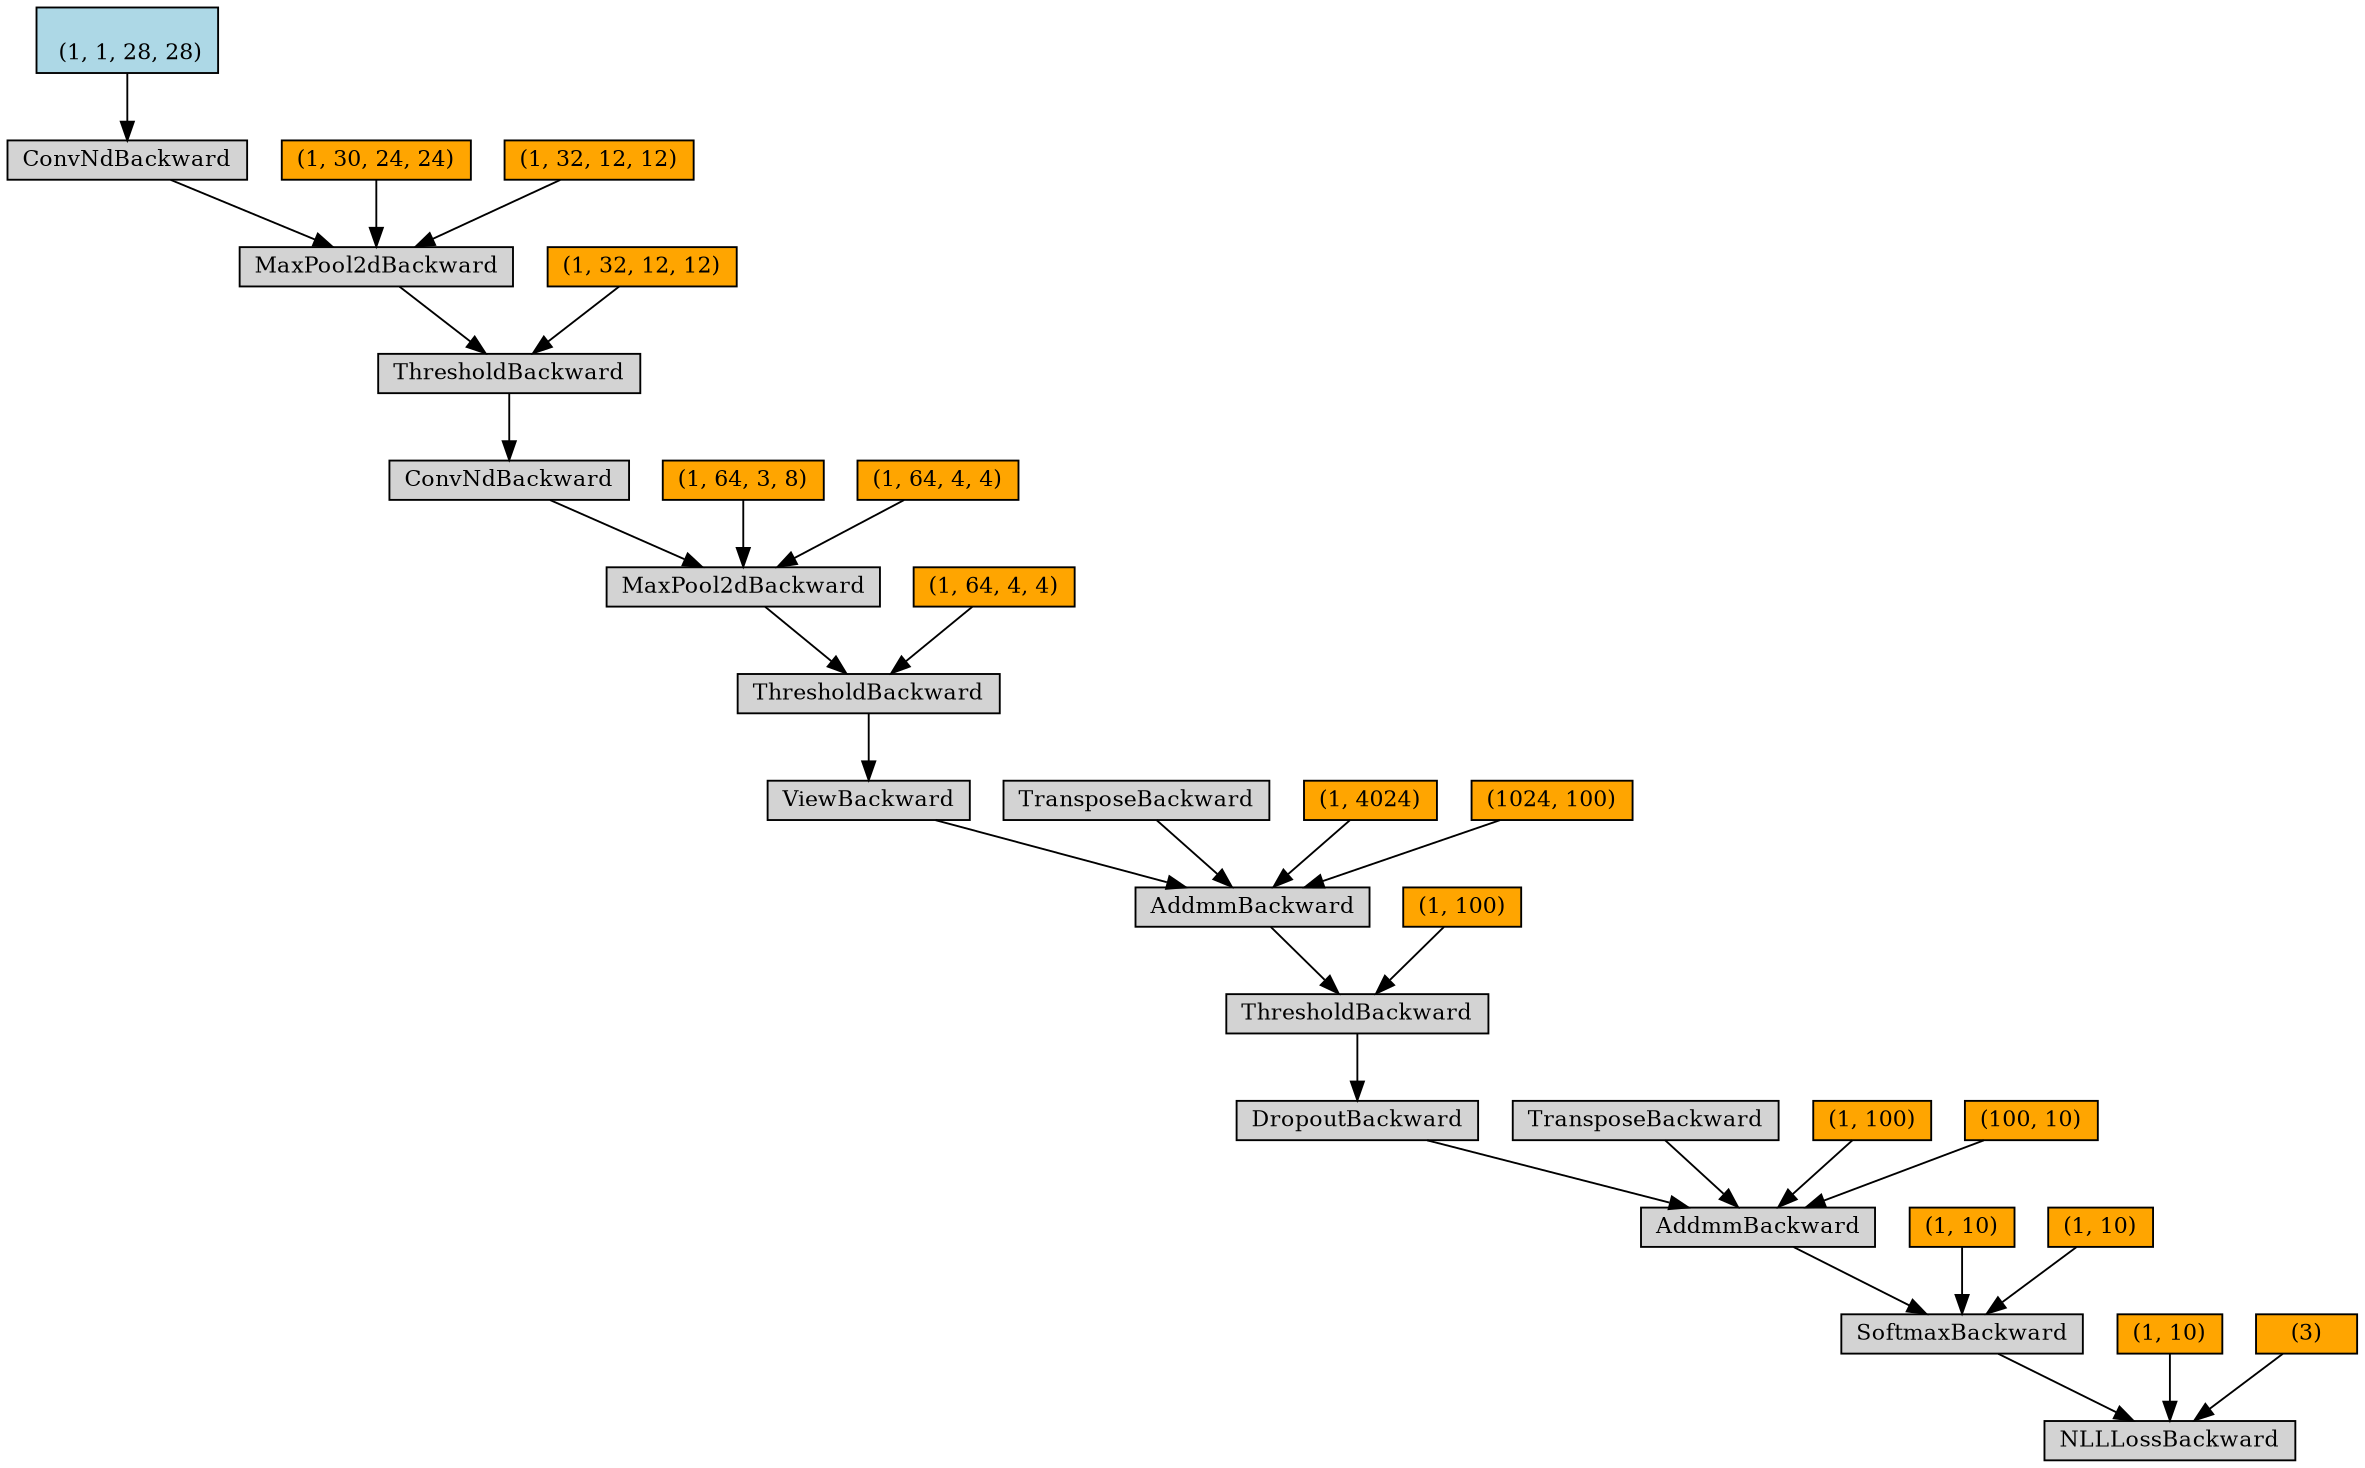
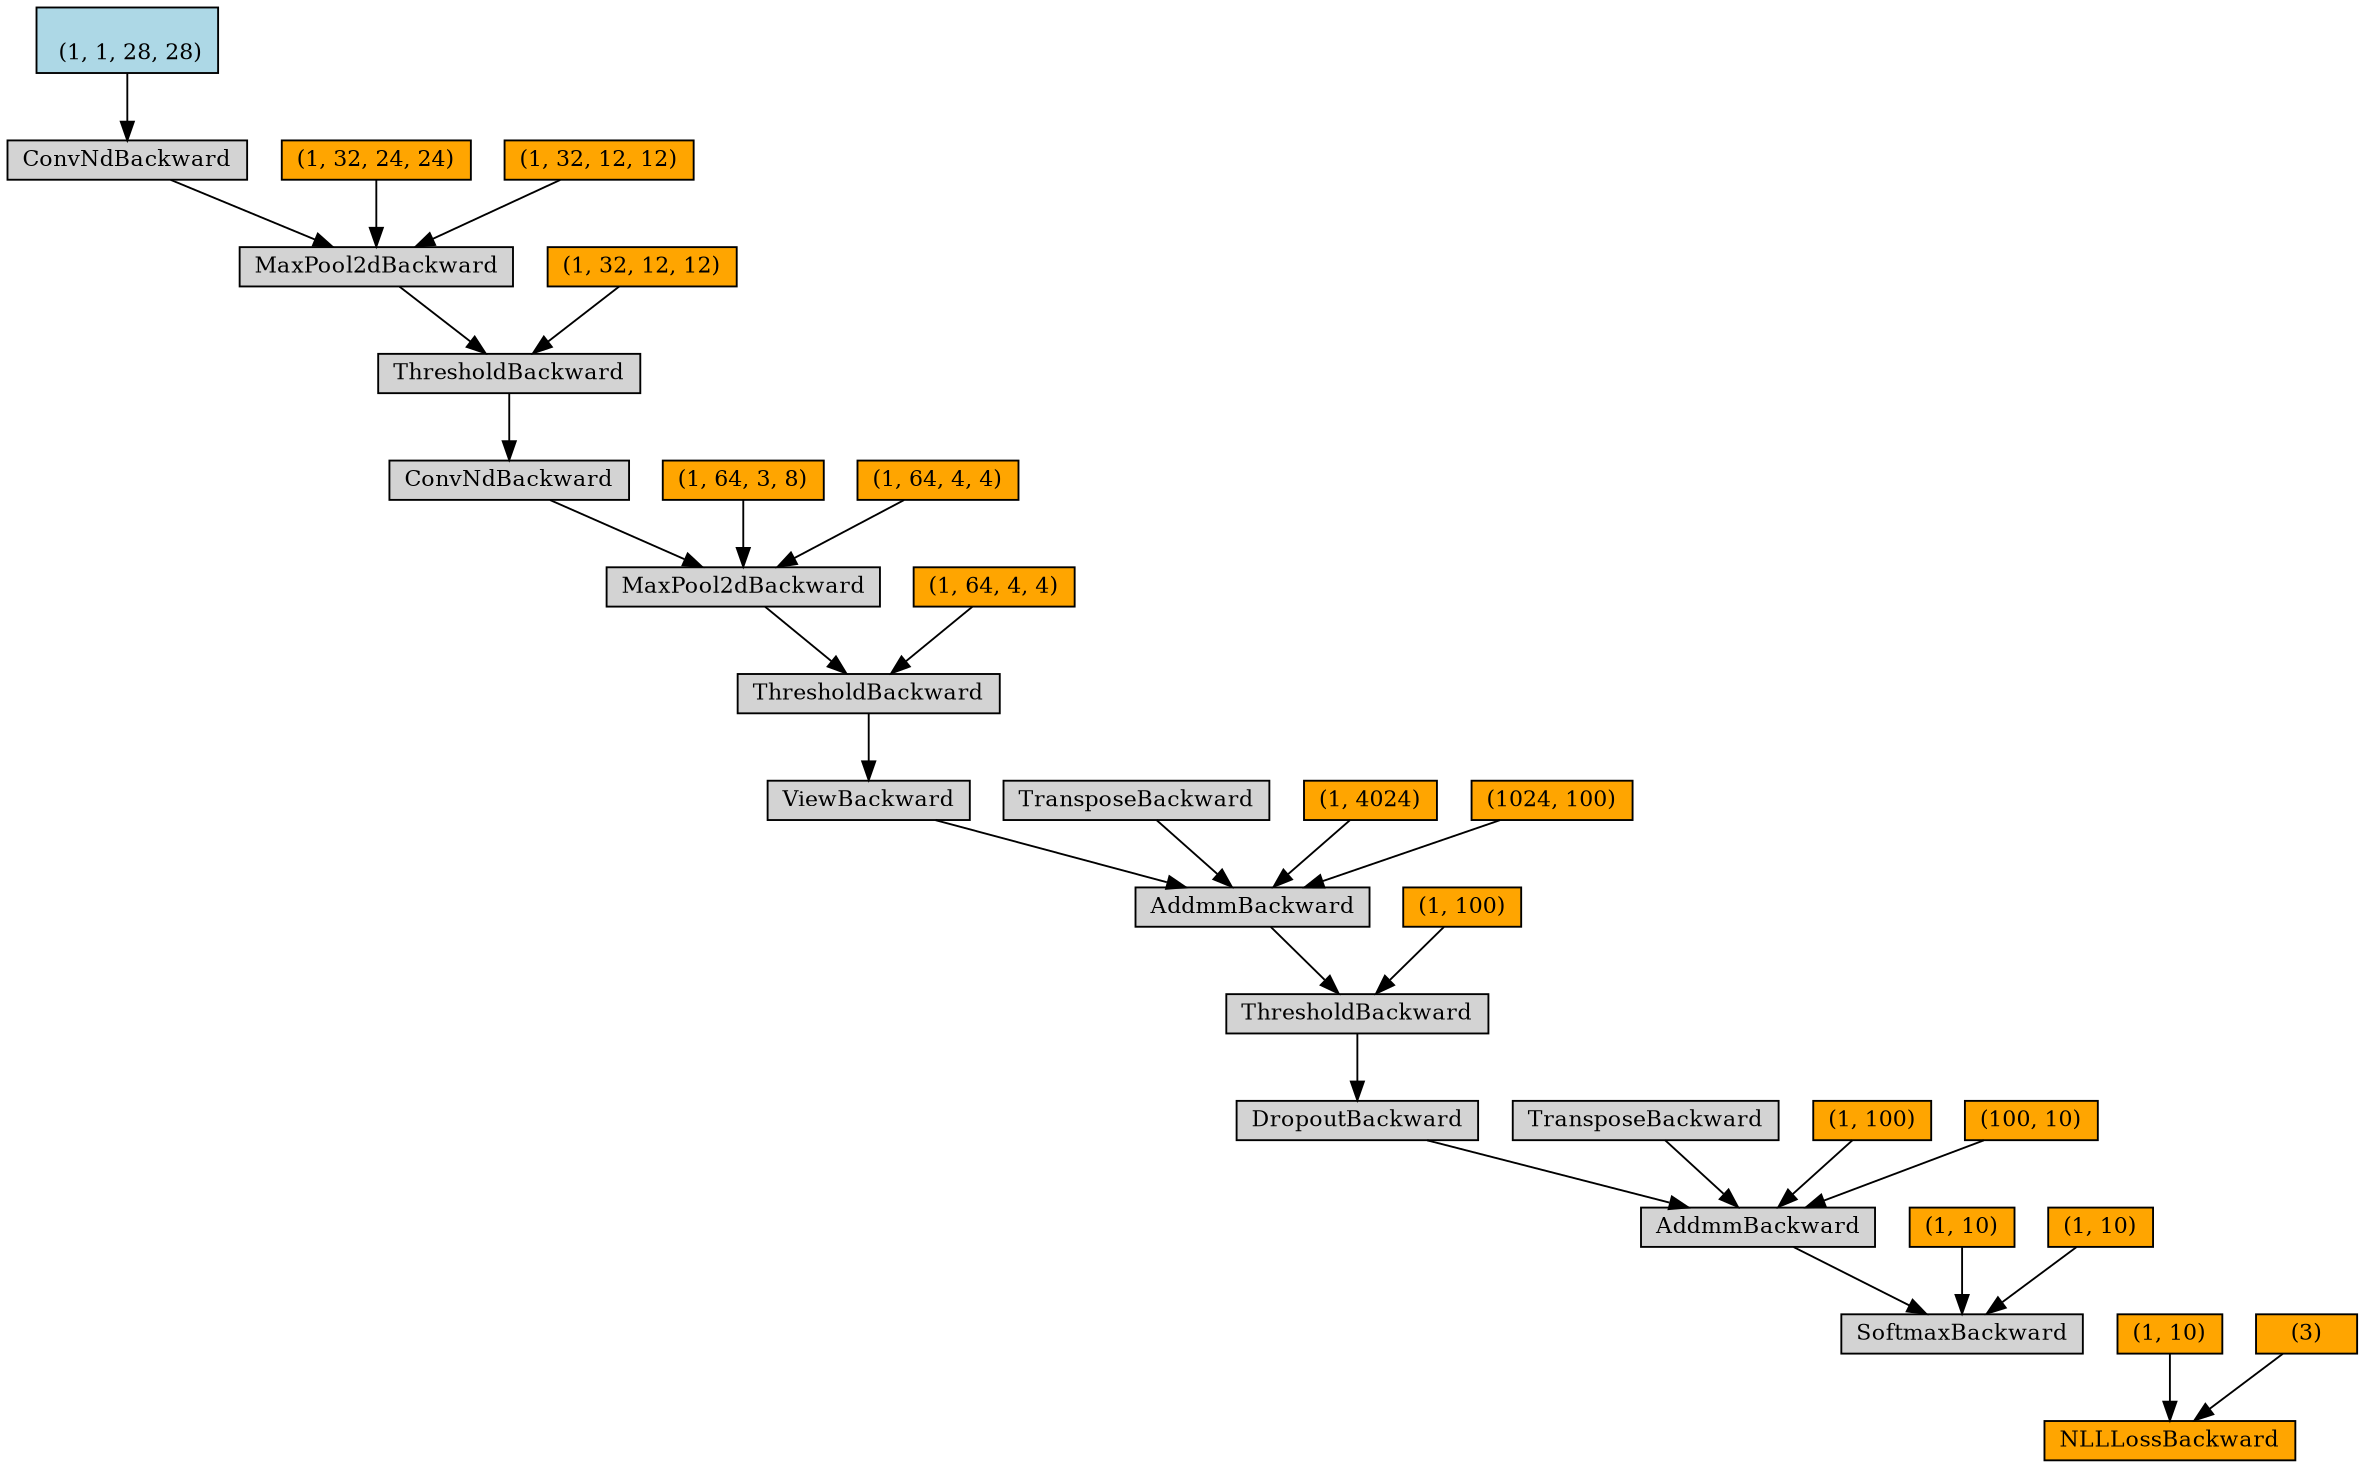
node "(1, 30, 24, 24)": label "(1, 30, 24, 24)" -> "(1, 32, 24, 24)"
edge "SoftmaxBackward" -> "NLLLossBackward": removed
node "NLLLossBackward": fillcolor lightgrey -> orange
